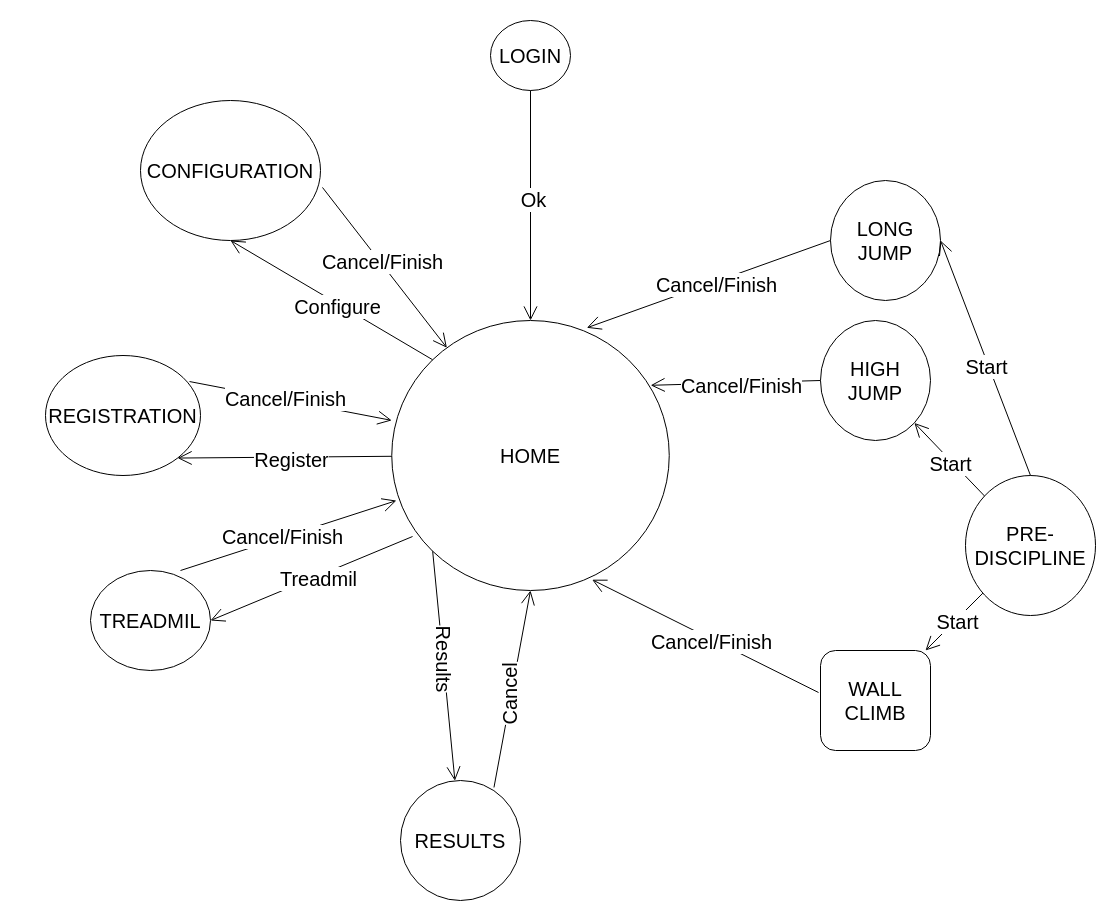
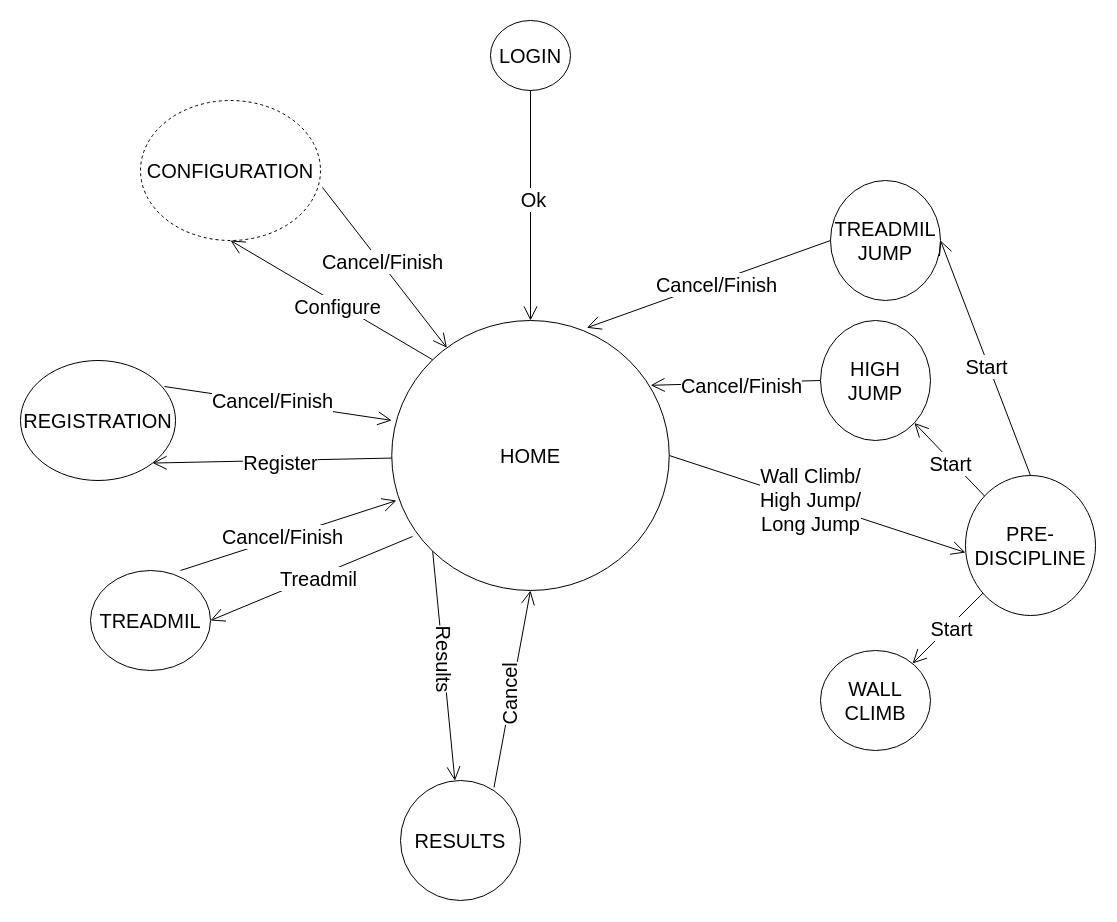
node "CONFIGURATION": style solid -> dashed
node "LONG JUMP": label "LONG JUMP" -> "TREADMIL JUMP"
node "REGISTRATION": moved (123, 416) -> (98, 421)
edge "HOME" -> "PRE-DISCIPLINE": added, label "Wall Climb/ High Jump/ Long Jump"
edge "WALL CLIMB" -> "HOME": removed, label "Cancel/Finish"
node "WALL CLIMB": shape rounded rectangle -> ellipse
